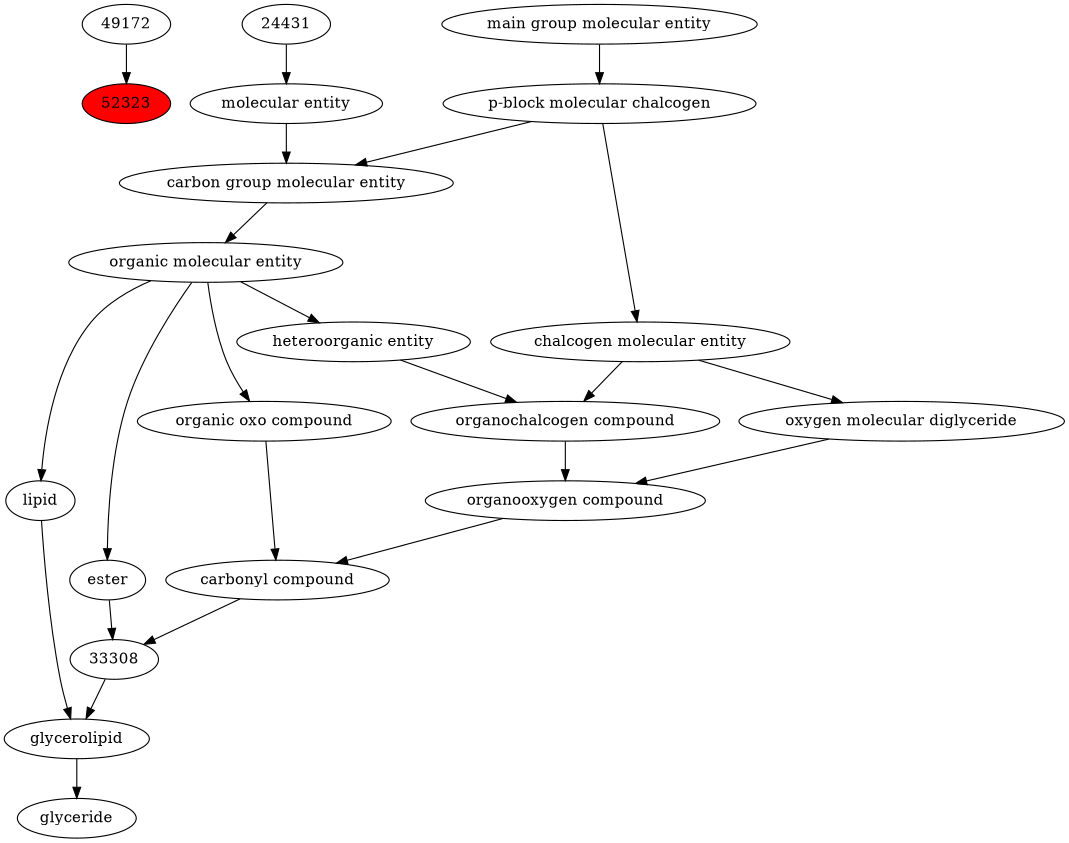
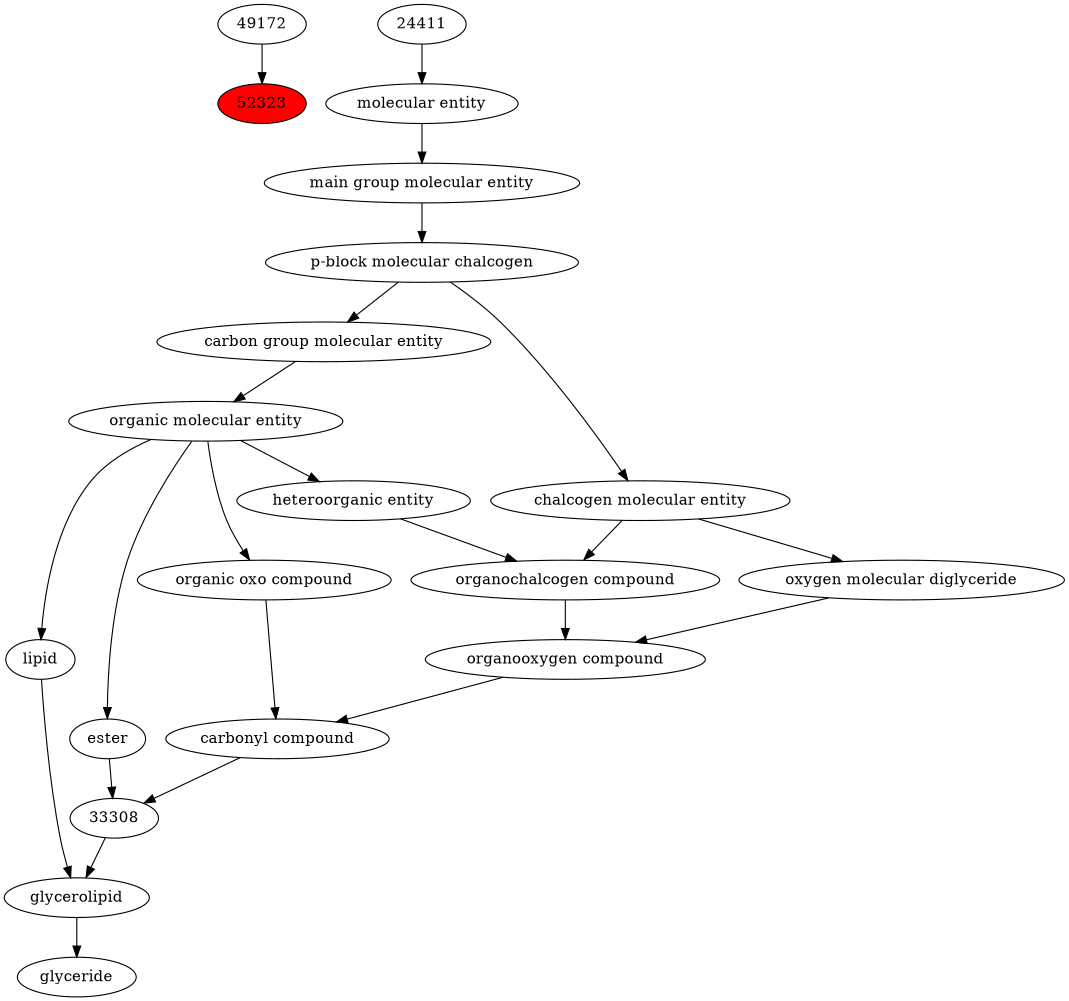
node "24431": label "24431" -> "24411"
edge "molecular entity" -> "carbon group molecular entity": now "molecular entity" -> "main group molecular entity"
